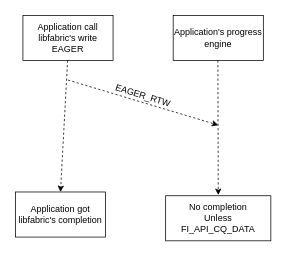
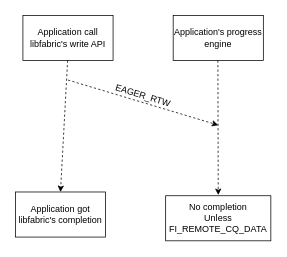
node "Application call libfabric's write EAGER": label "Application call libfabric's write EAGER" -> "Application call libfabric's write API"
node "No completion Unless FI_API_CQ_DATA": label "No completion Unless FI_API_CQ_DATA" -> "No completion Unless FI_REMOTE_CQ_DATA"
